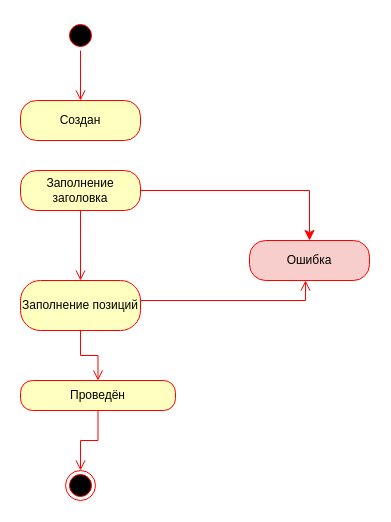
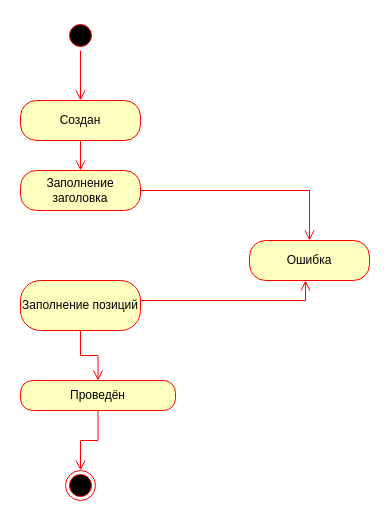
edge "Создан" -> "Заполнение заголовка": added
edge "Заполнение заголовка" -> "Ошибка": arrowhead classic -> open
edge "Заполнение заголовка" -> "Заполнение позиций": removed
node "Ошибка": fillcolor #f8cecc -> #ffffc0
